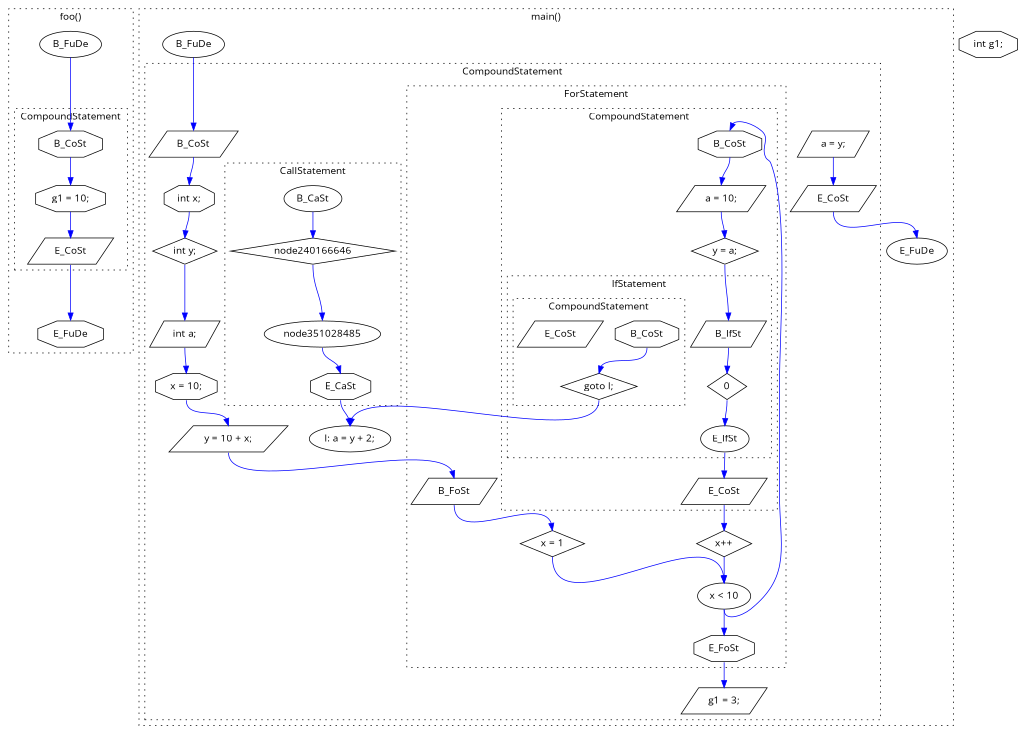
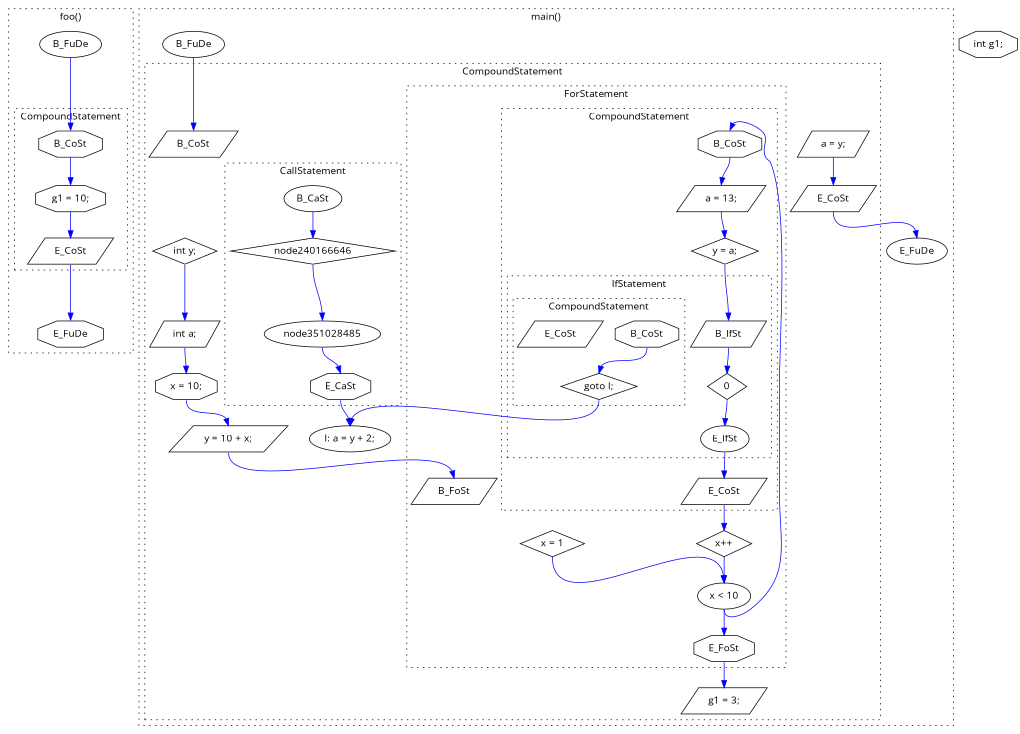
node "int x;": removed
node "a = 10;": label "a = 10;" -> "a = 13;"
edge "B_FoSt" -> "x = 1": removed
